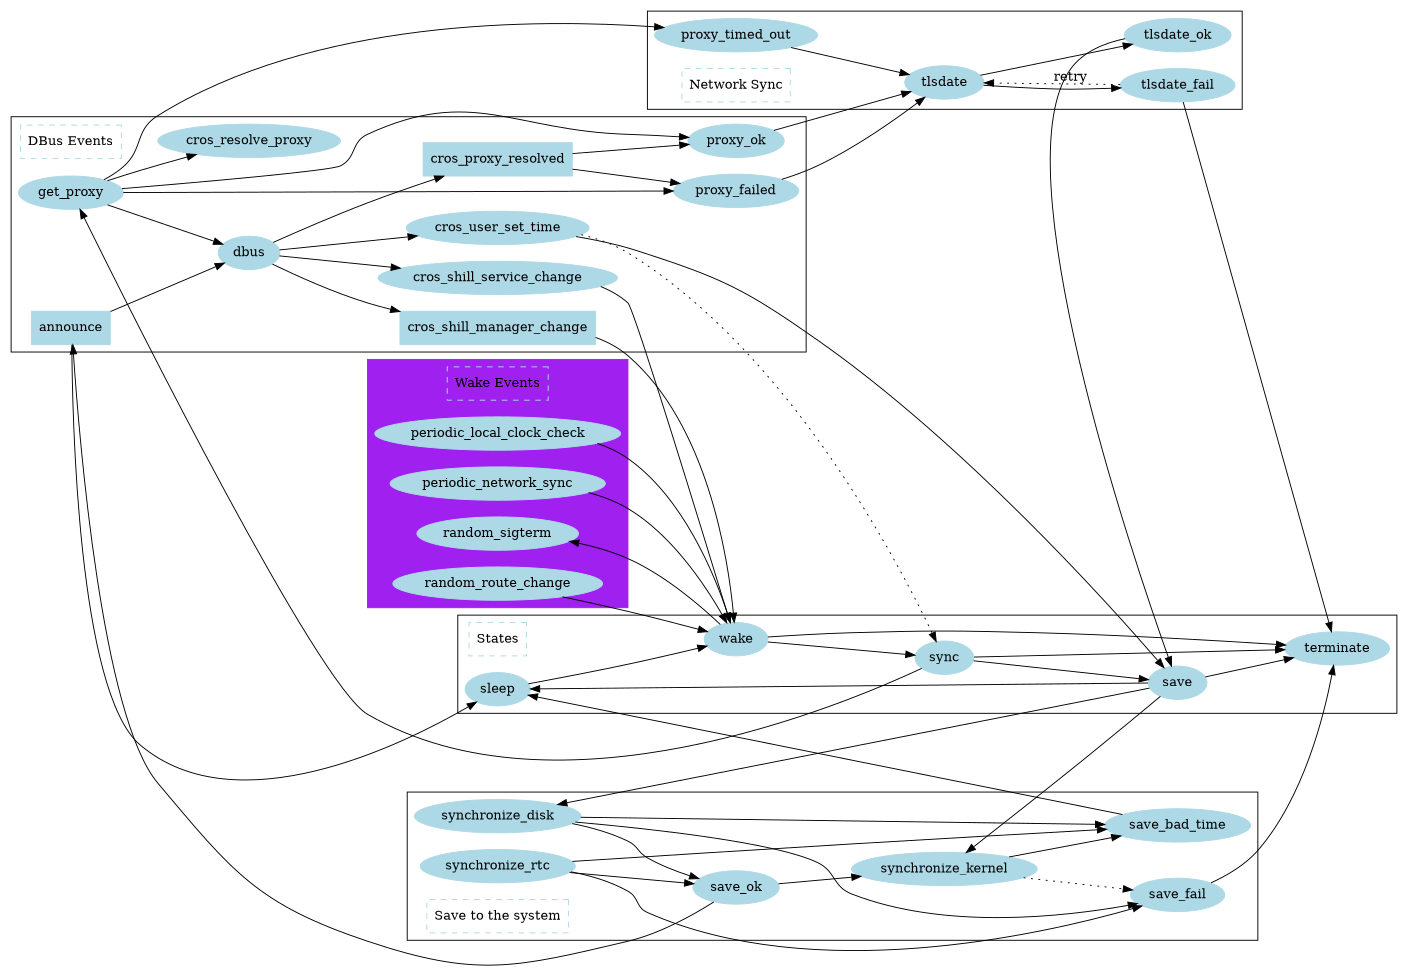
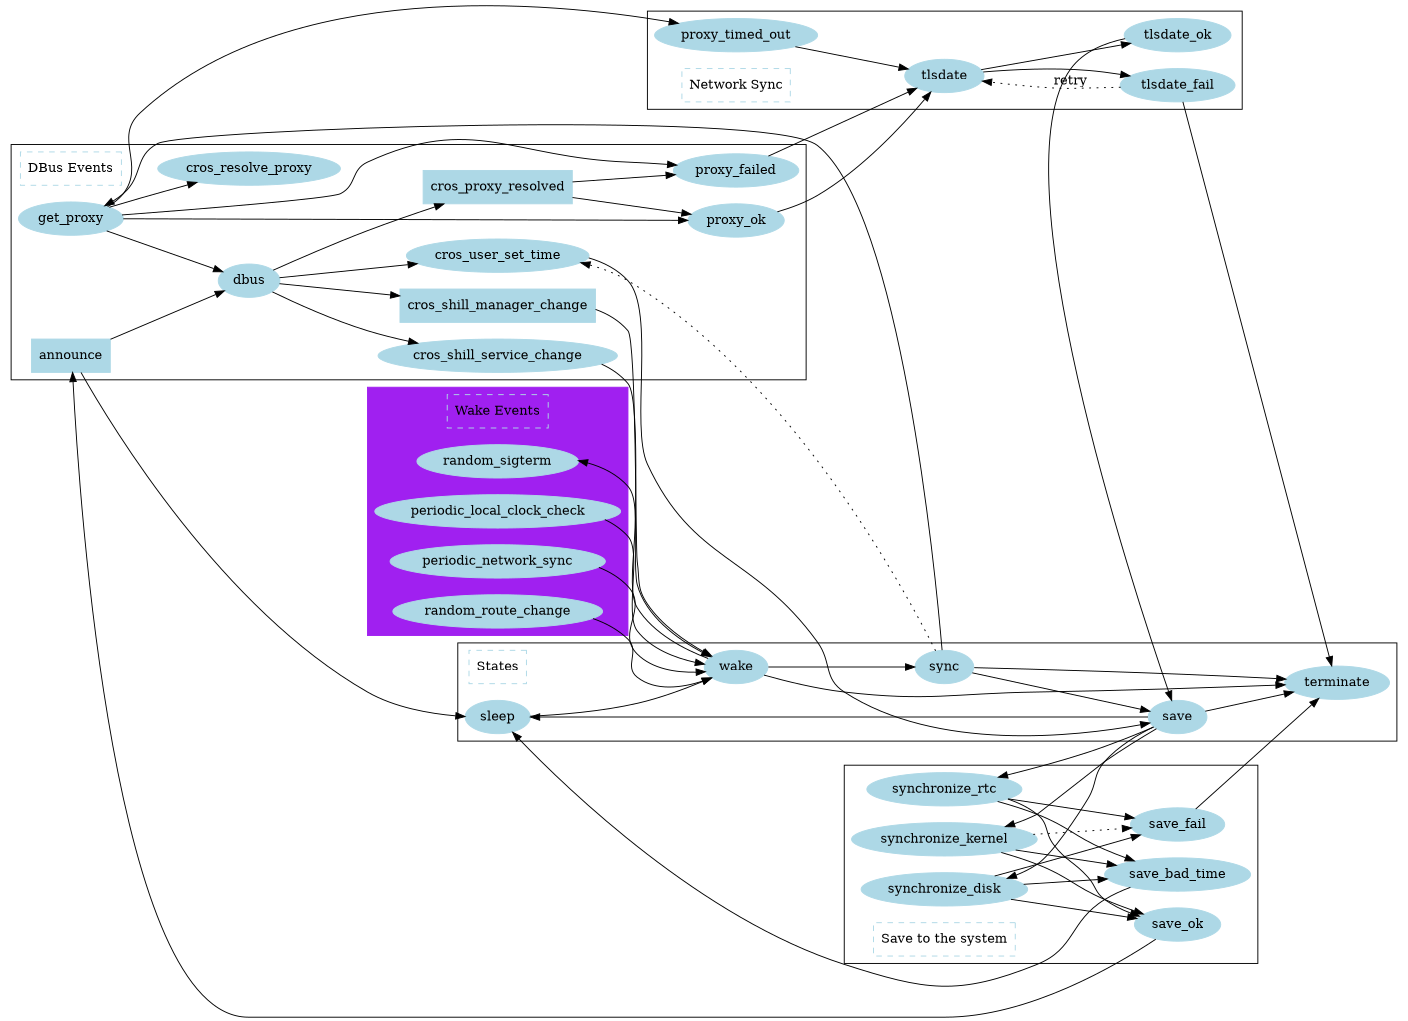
edge "cros_user_set_time" -> "sync": reversed
edge "save" -> "synchronize_rtc": added
edge "save_ok" -> "synchronize_kernel": reversed
